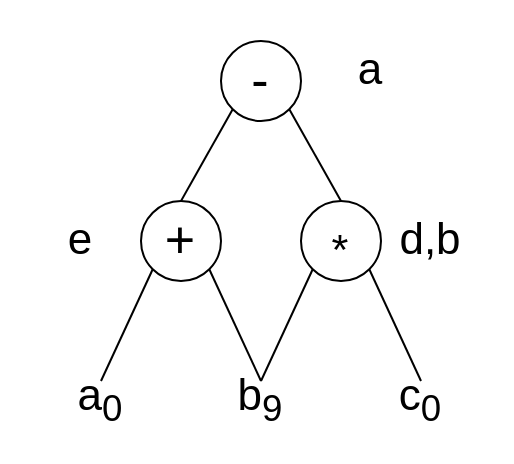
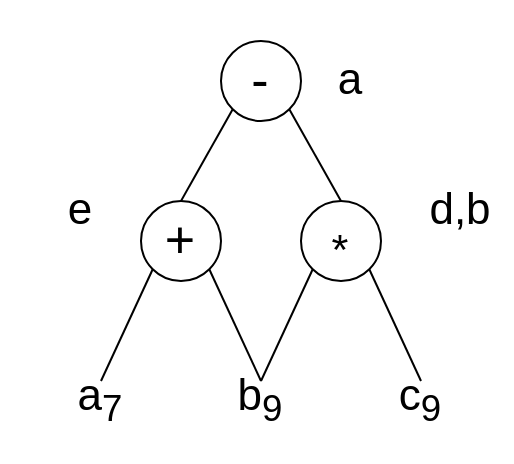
node "a": moved (371, 71) -> (351, 81)
node "e": moved (81, 241) -> (81, 211)
node "d,b": moved (431, 241) -> (461, 211)
node "a0": label "a0" -> "a7"
node "c0": label "c0" -> "c9"
